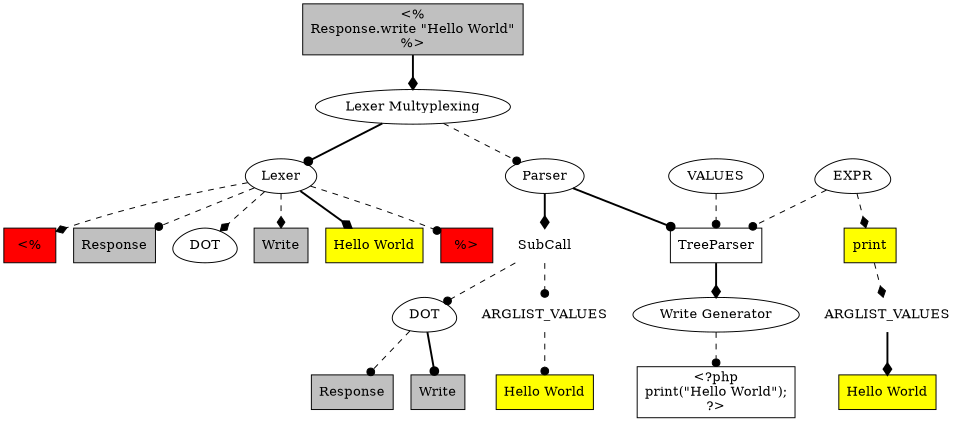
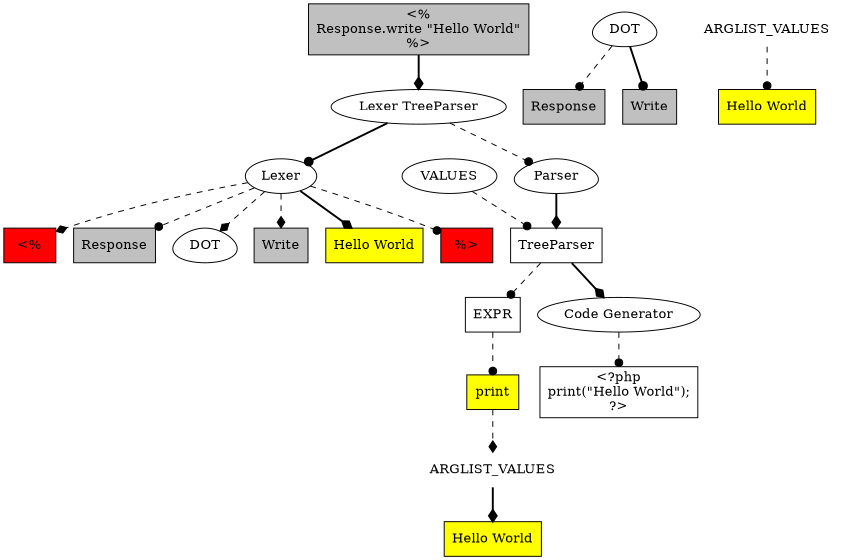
node "Lexer Multyplexing": label "Lexer Multyplexing" -> "Lexer TreeParser"
node "Parser": shape ellipse -> egg
node "EXPR": shape egg -> box
edge "EXPR" -> "print": arrowhead diamond -> dot
edge "Parser" -> "TreeParser": arrowhead dot -> diamond
edge "EXPR" -> "TreeParser": reversed
node "SubCall": removed
node "Write Generator": label "Write Generator" -> "Code Generator"
